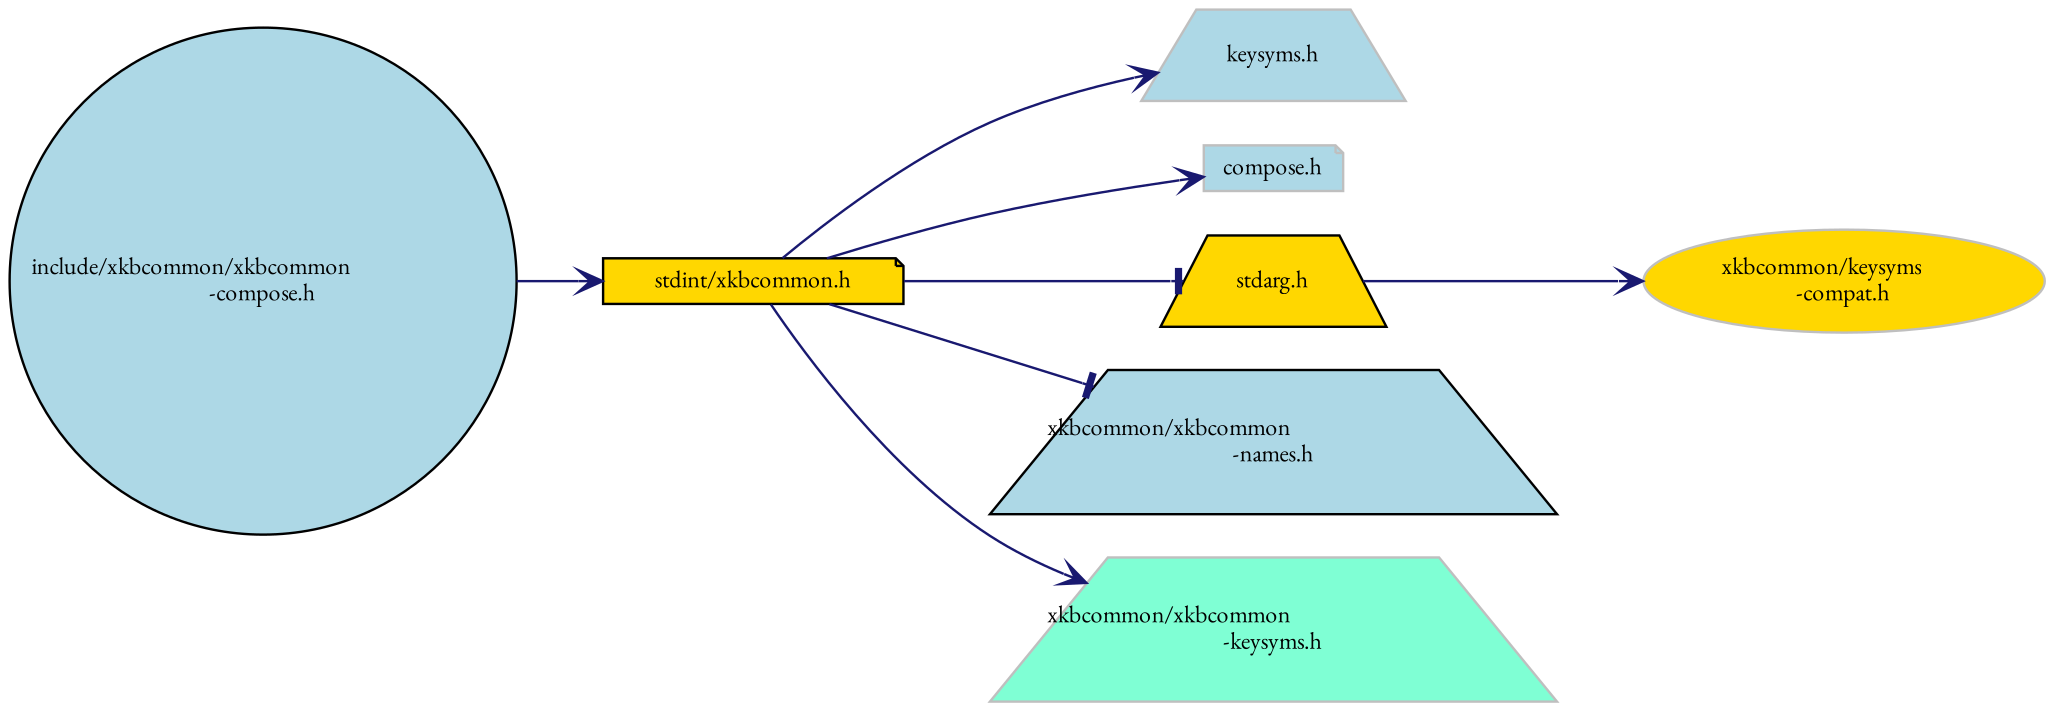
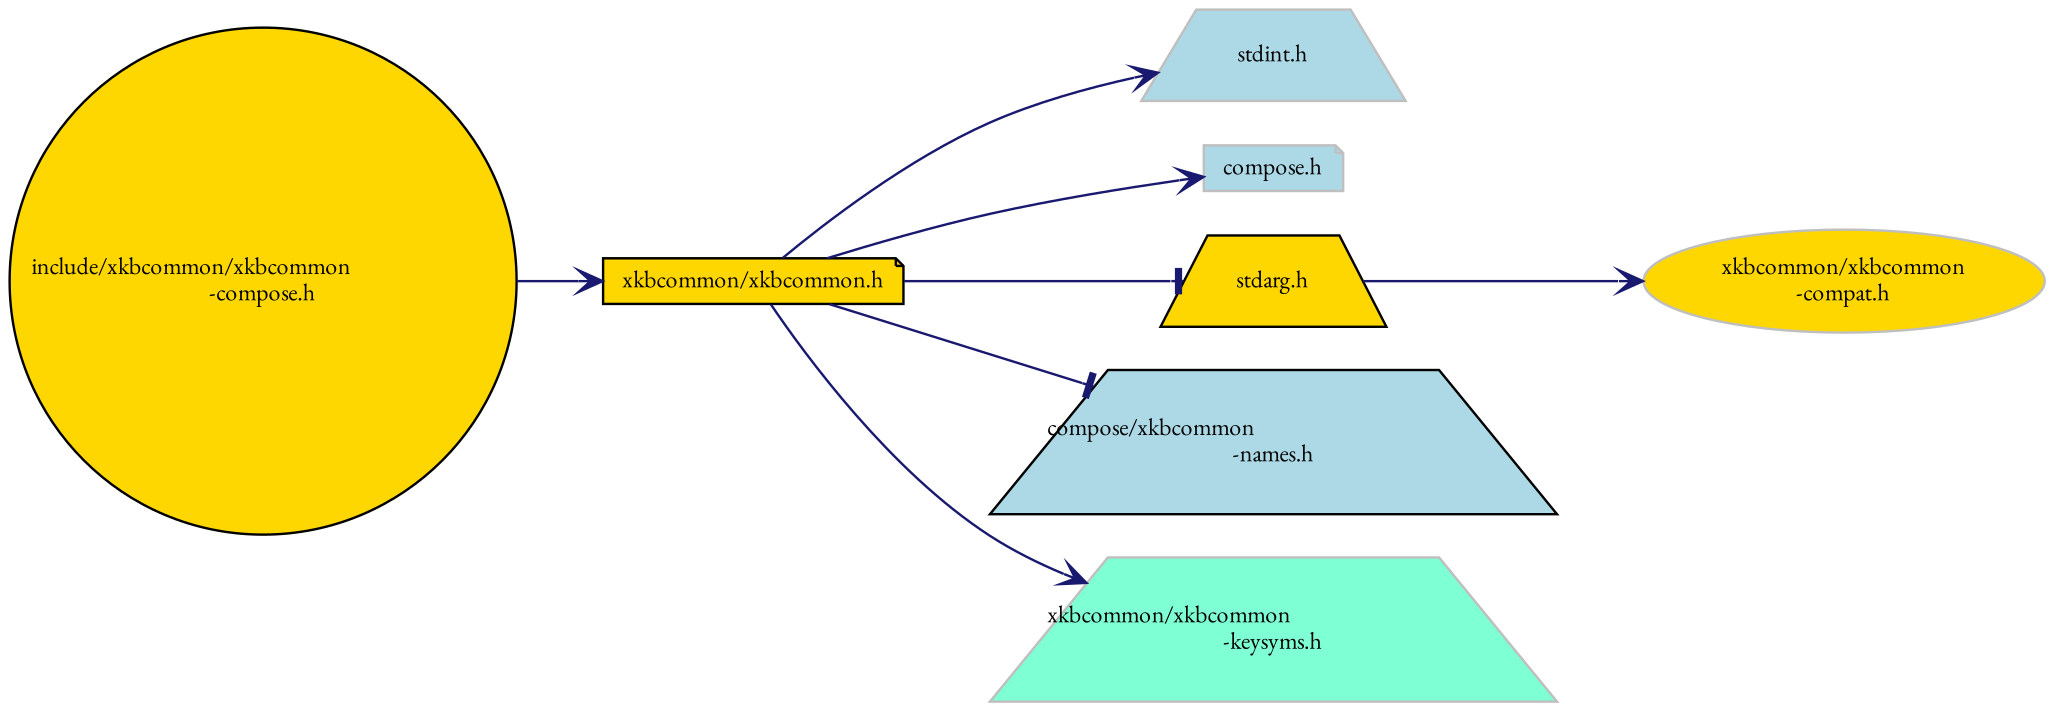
node "keysyms.h": label "keysyms.h" -> "stdint.h"
node "include/xkbcommon/xkbcommon -compose.h": fillcolor lightblue -> gold
node "stdint/xkbcommon.h": label "stdint/xkbcommon.h" -> "xkbcommon/xkbcommon.h"
node "xkbcommon/keysyms -compat.h": label "xkbcommon/keysyms -compat.h" -> "xkbcommon/xkbcommon -compat.h"
node "xkbcommon/xkbcommon -names.h": label "xkbcommon/xkbcommon -names.h" -> "compose/xkbcommon -names.h"
